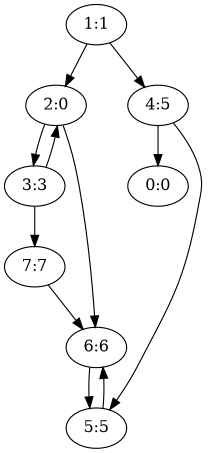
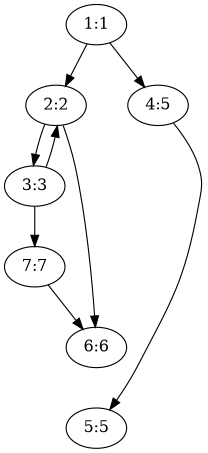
node "2:0": label "2:0" -> "2:2"
node "0:0": removed
edge "6:6" -> "5:5": removed
edge "5:5" -> "6:6": removed
